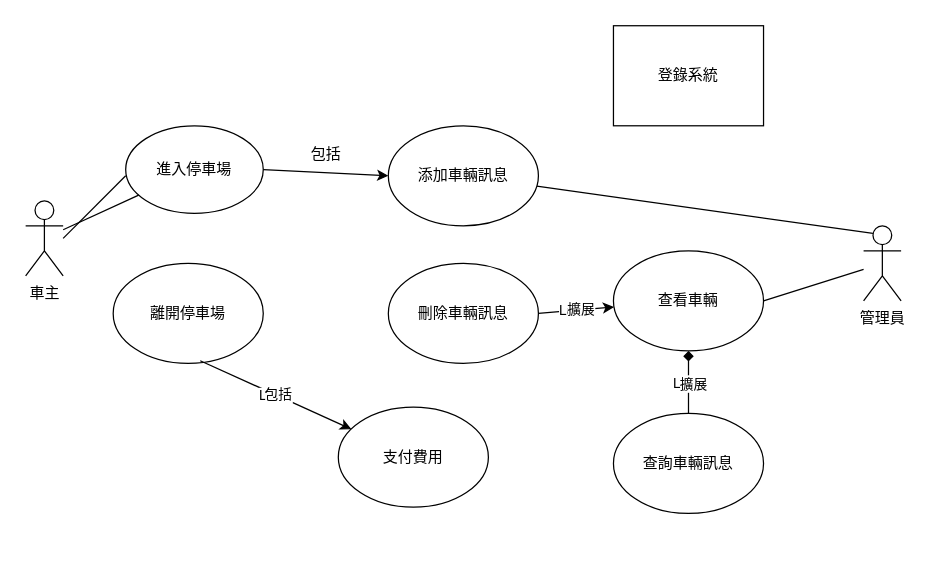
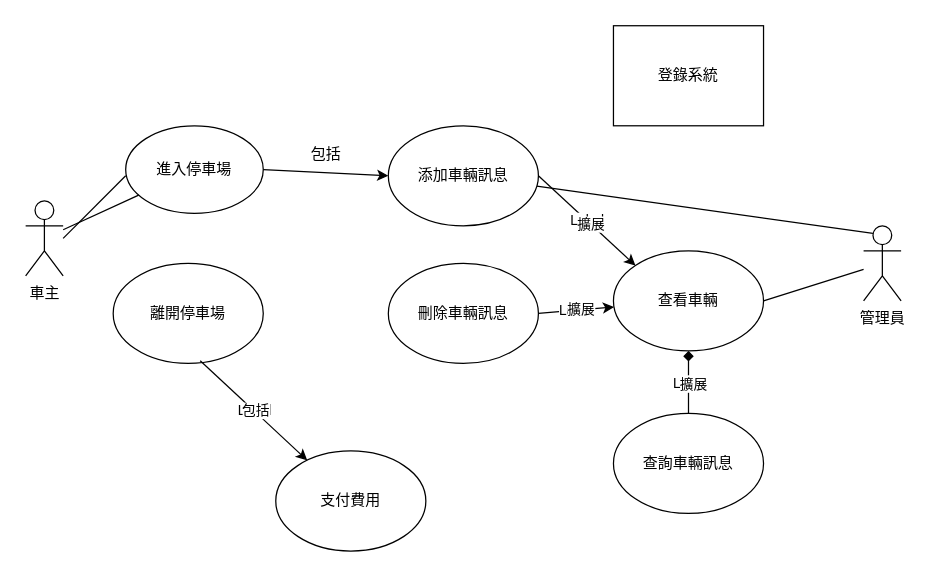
edge "添加車輛訊息" -> "查看車輛": added, labels "Label", "擴展"
node "支付費用": moved (413, 457) -> (351, 501)
